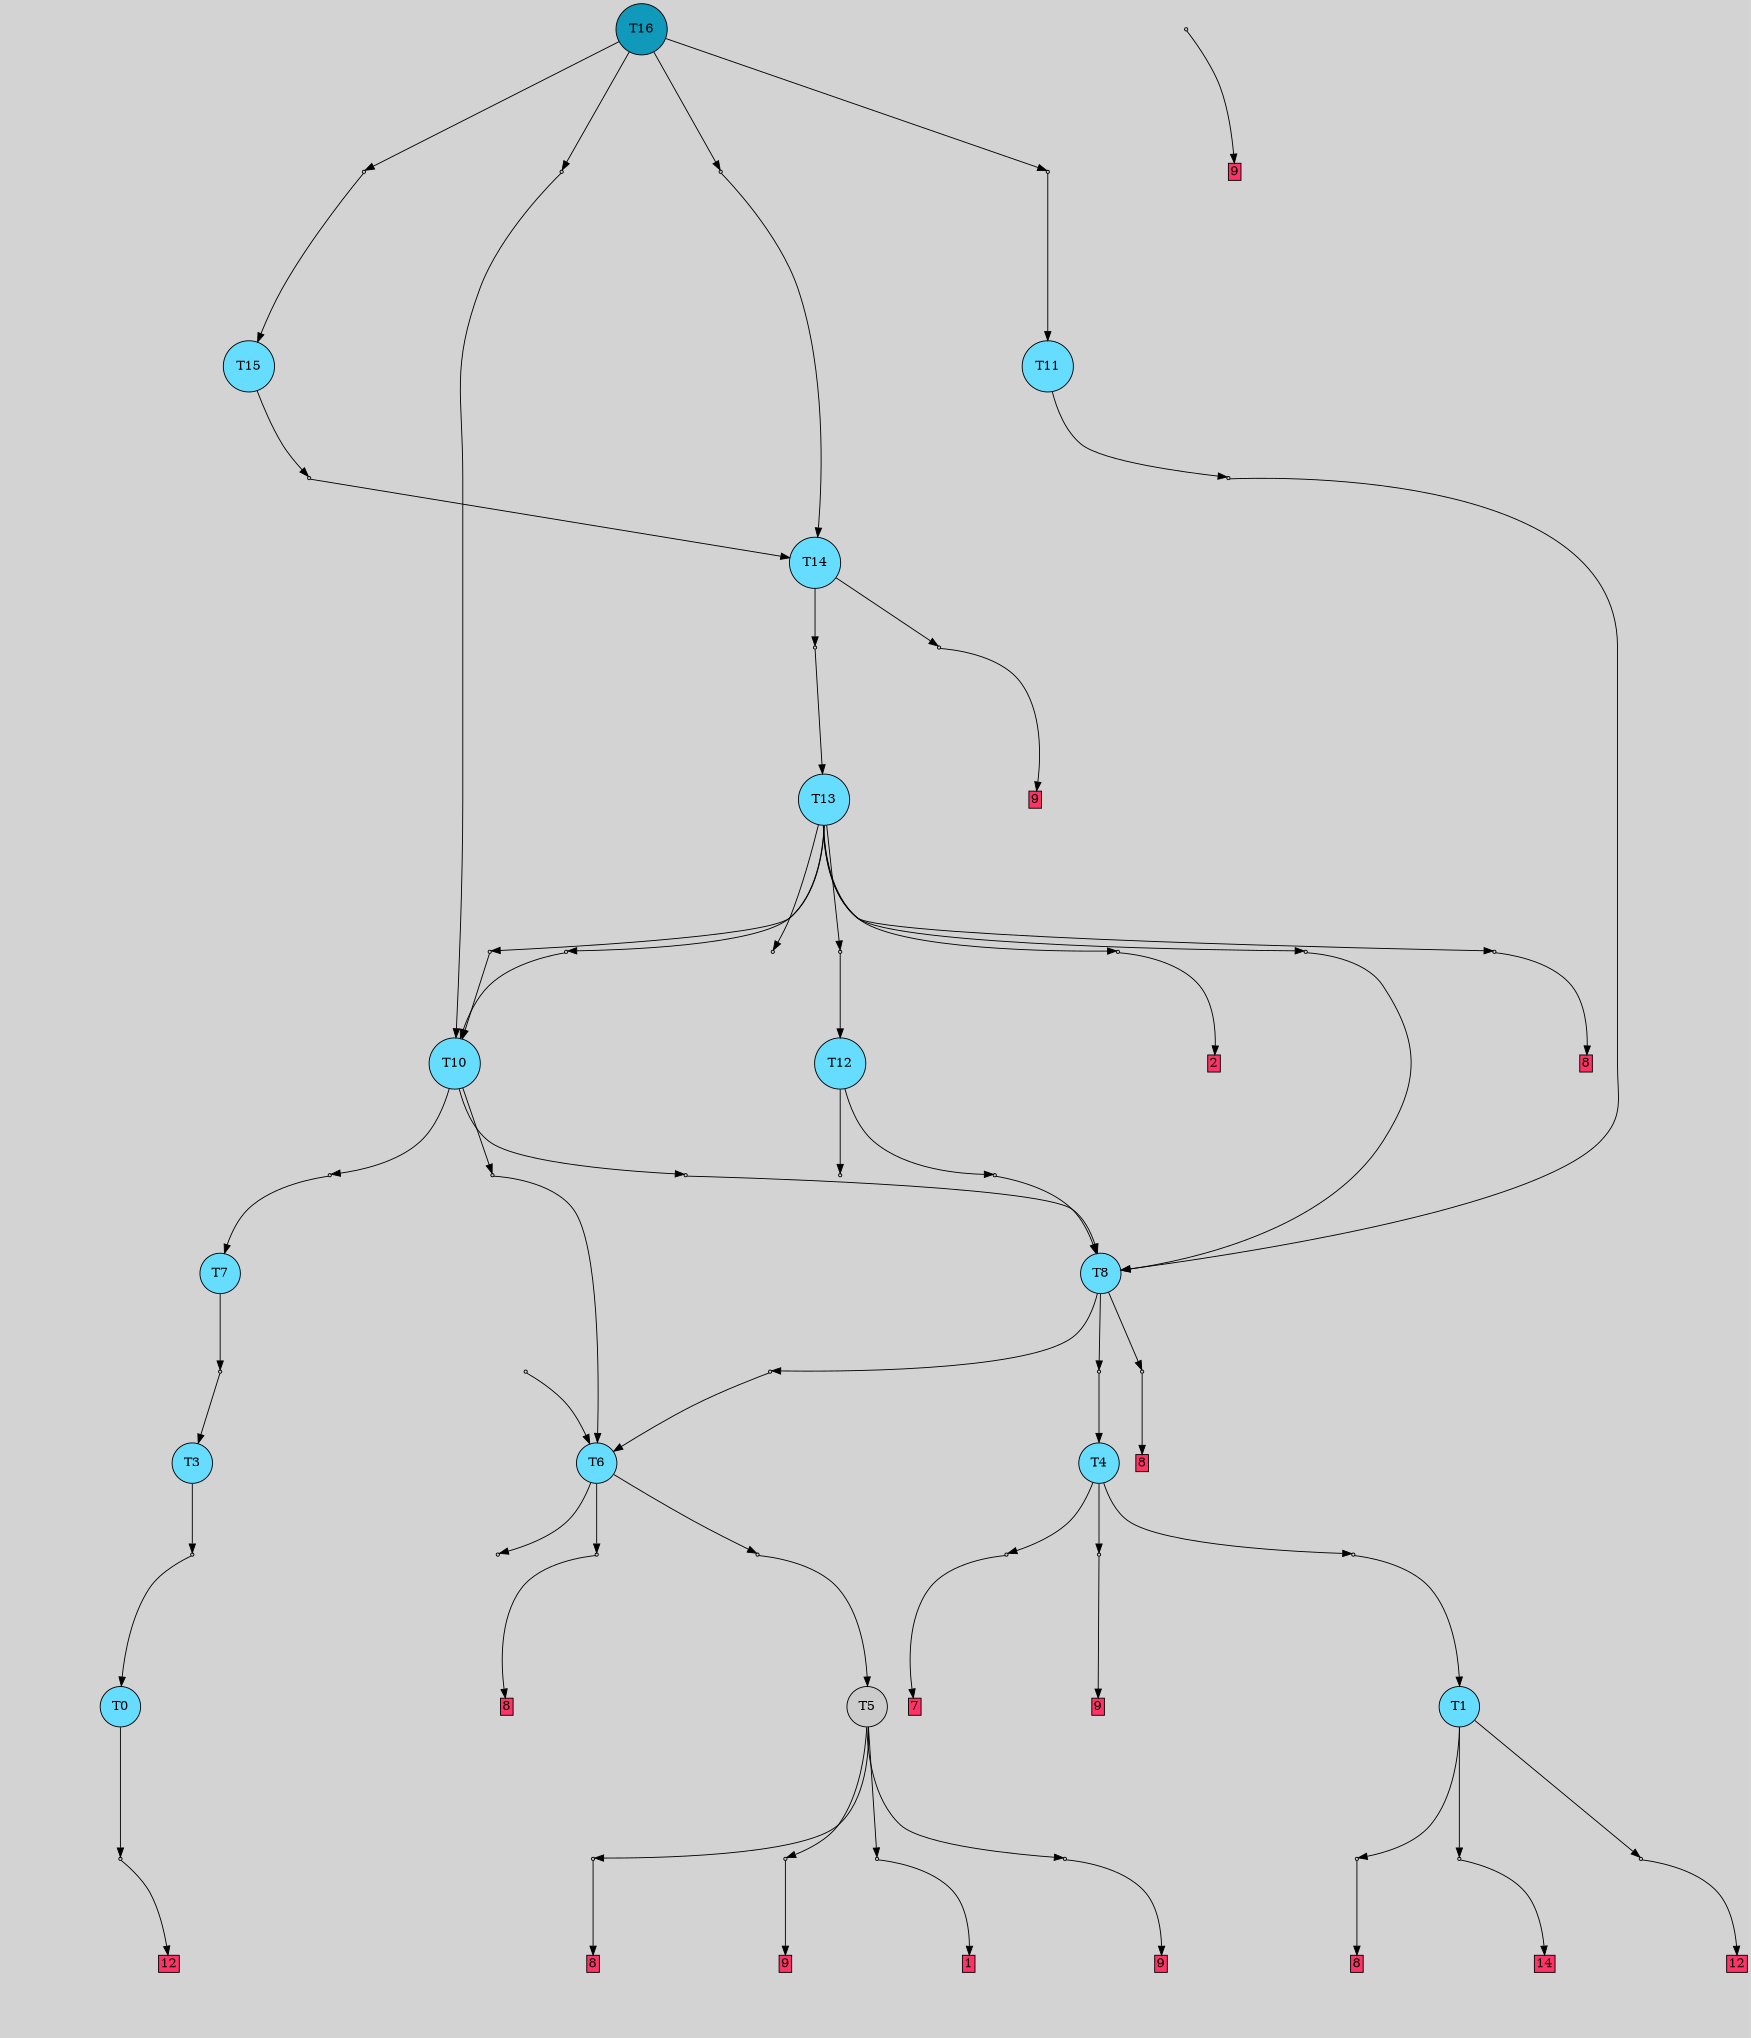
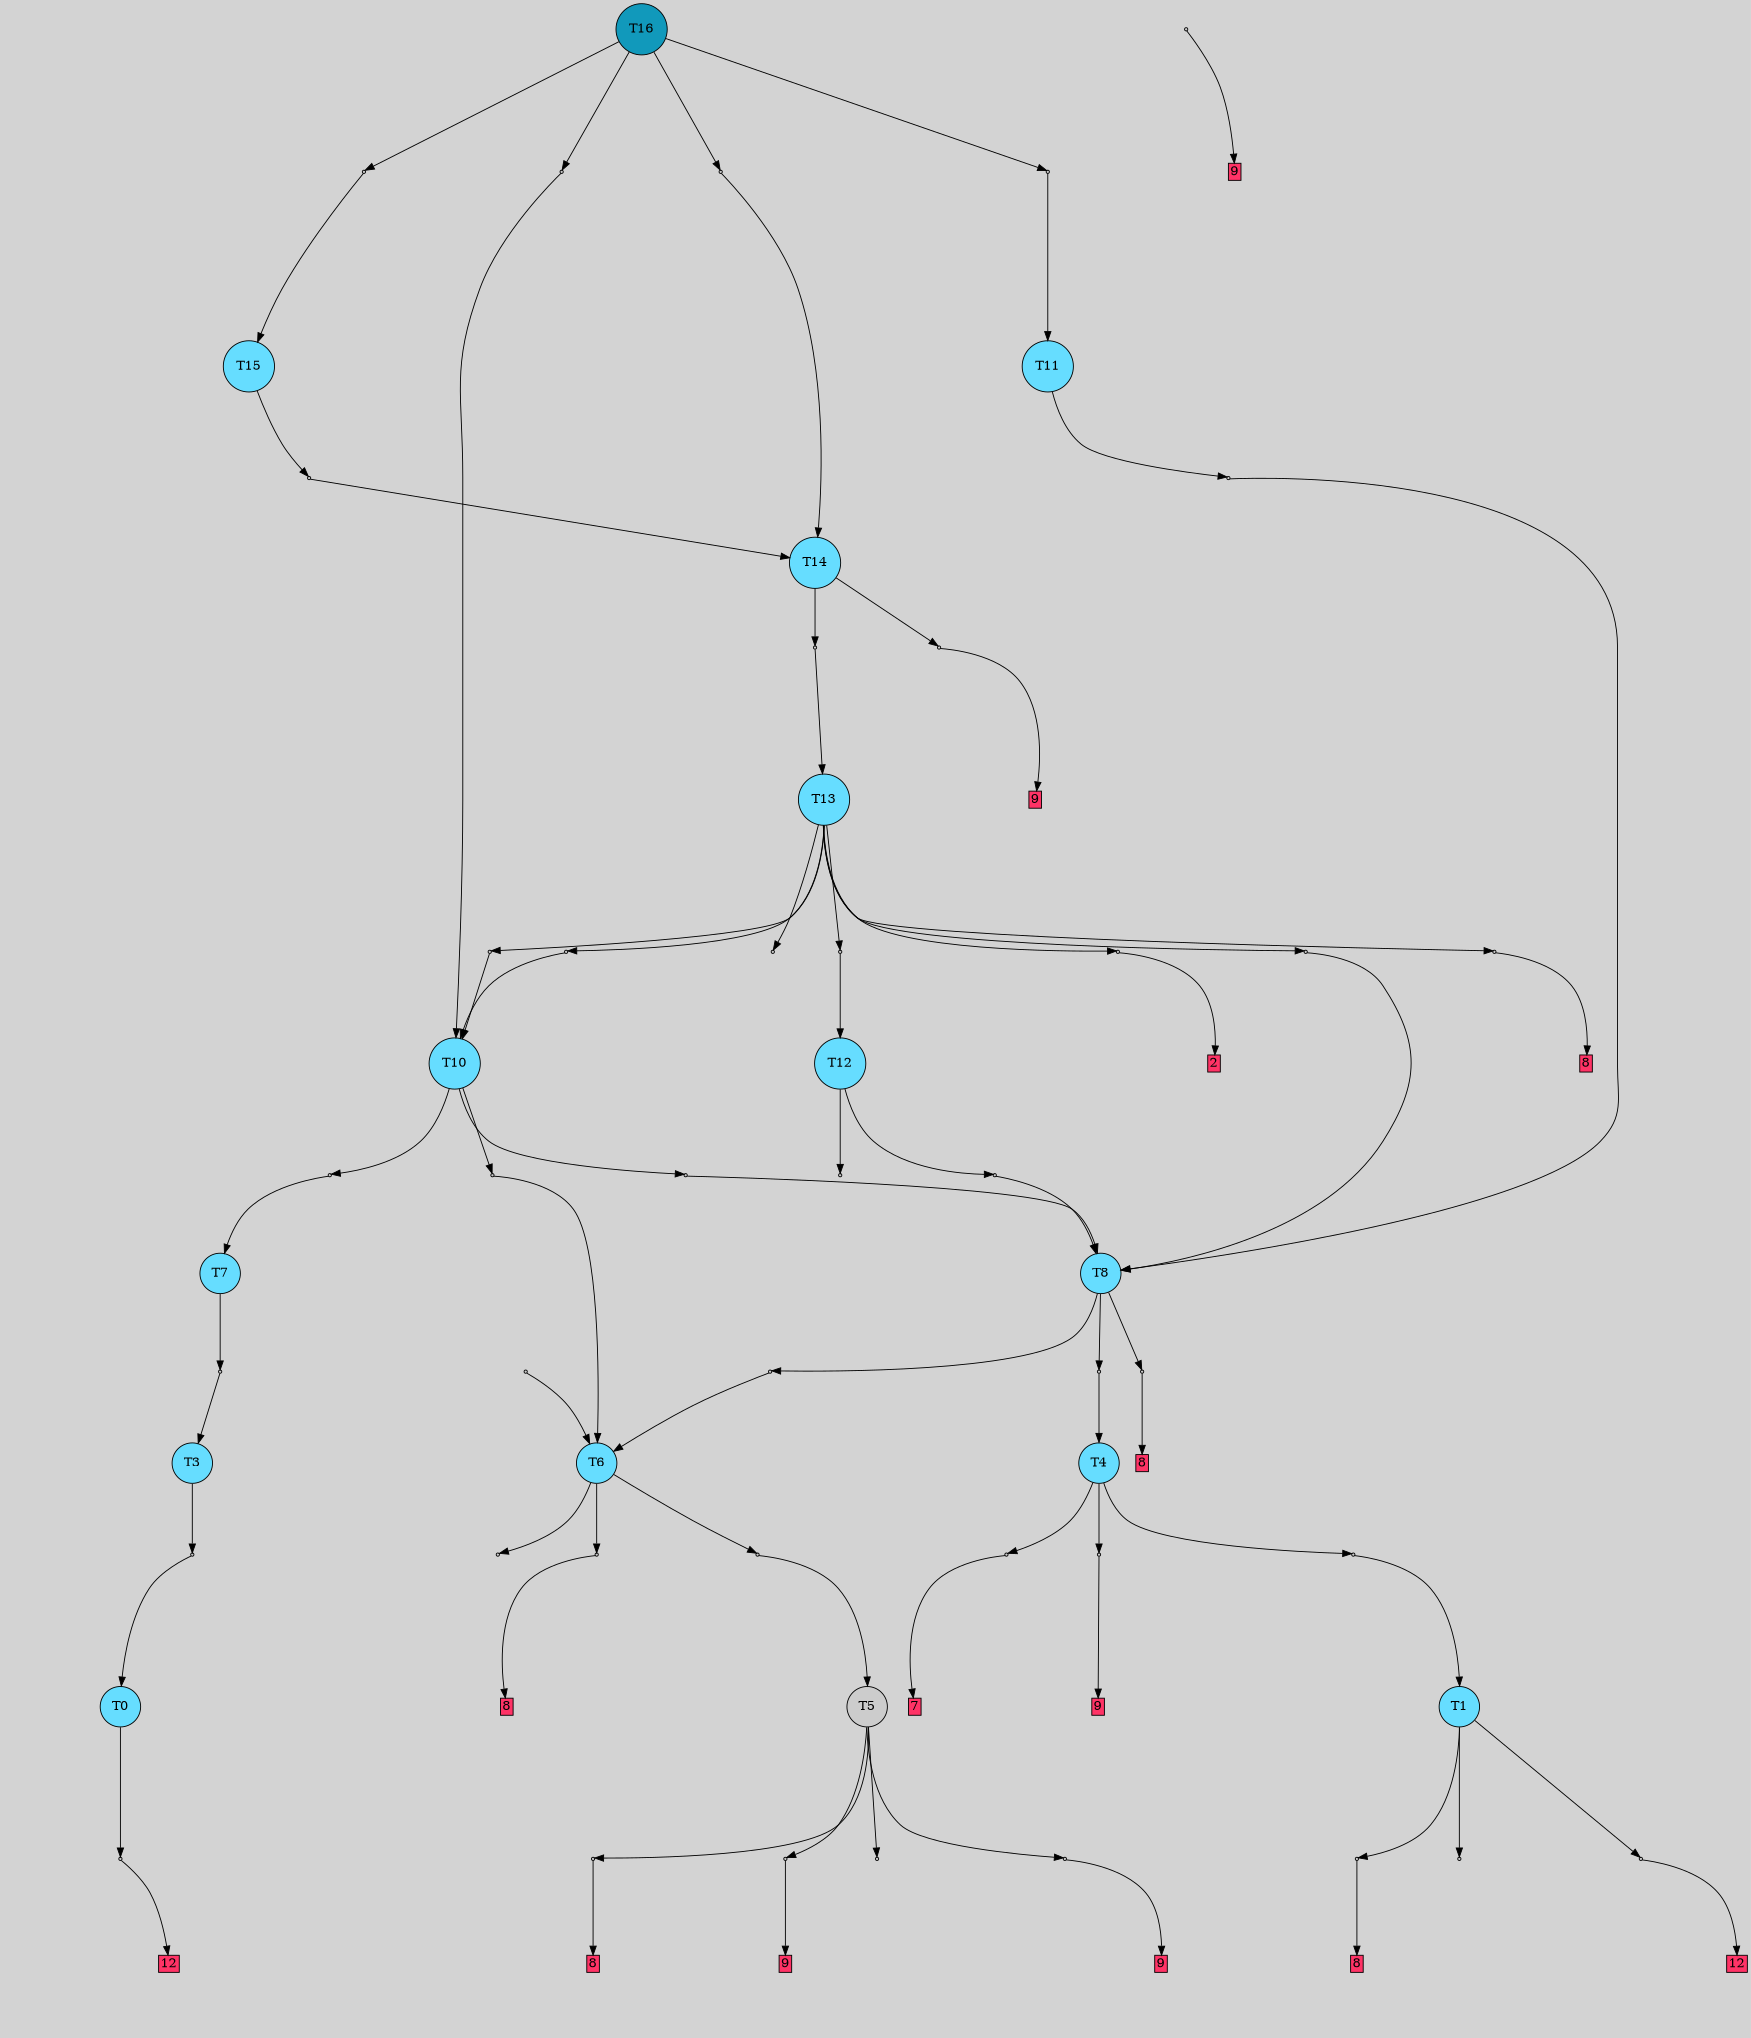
node "1": removed
node "14": removed
